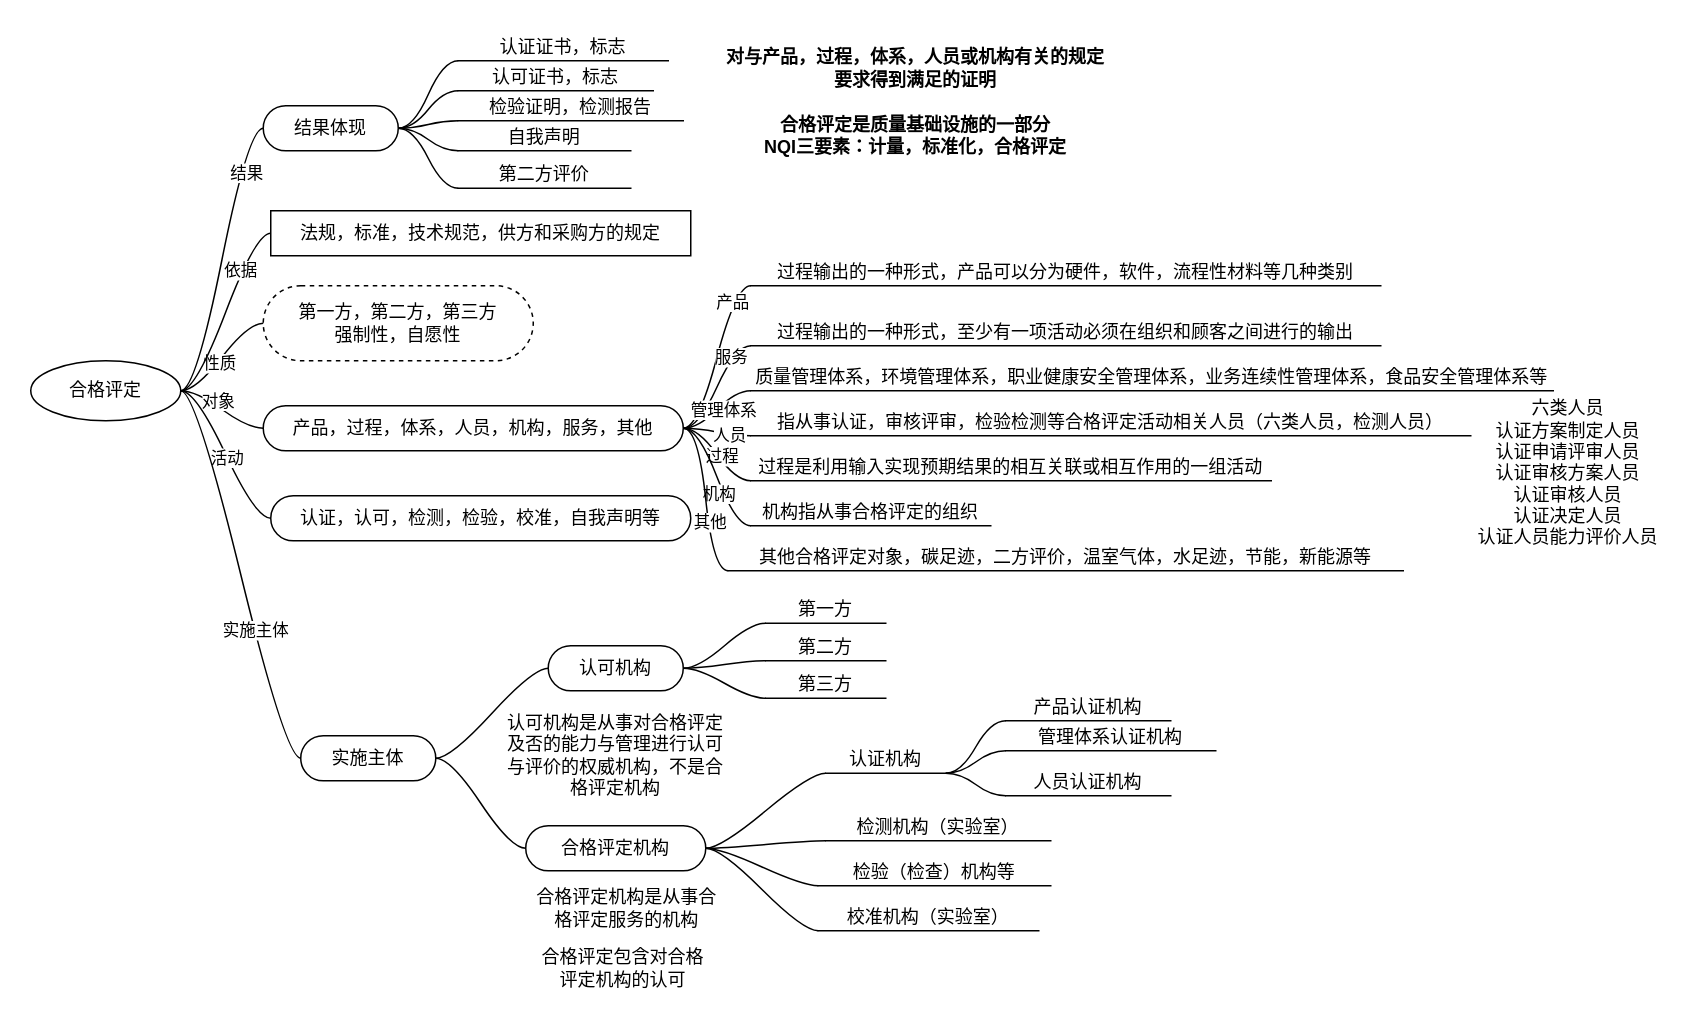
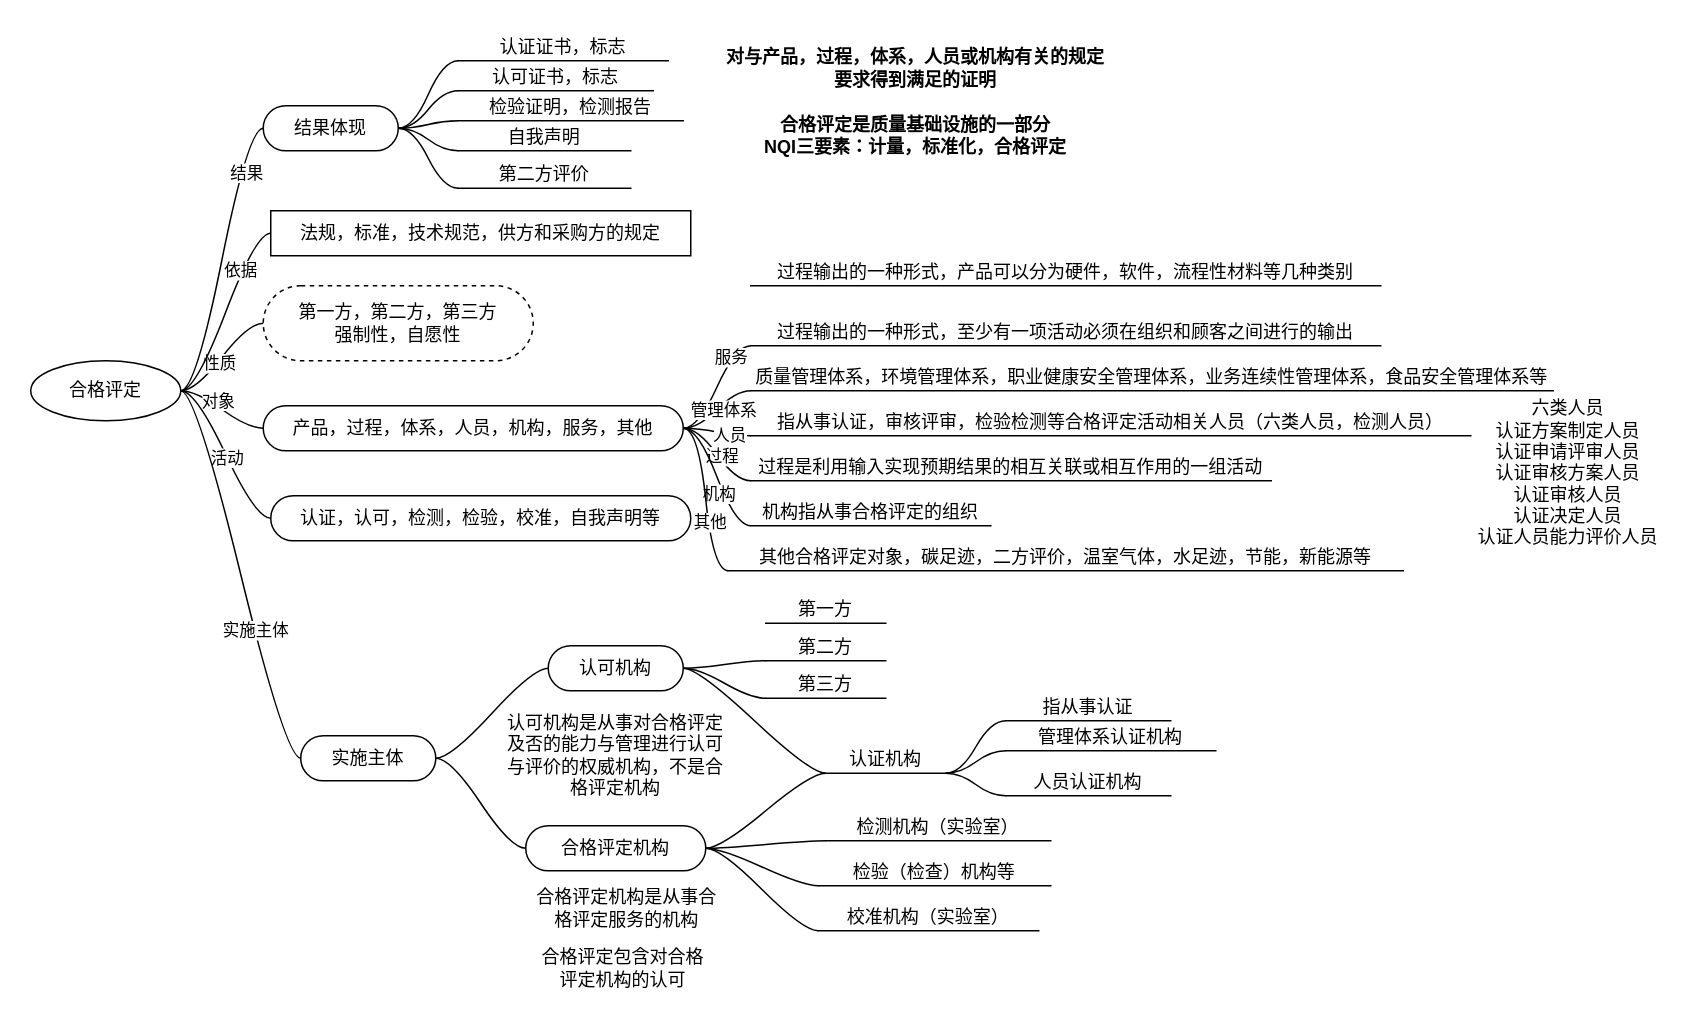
edge "过程输出的一种形式，产品可以分为硬件，软件，流程性材料等几种类别" -- "产品，过程，体系，人员，机构，服务，其他": removed, label "产品"
edge "第一方" -- "认可机构": now "认证机构" -- "认可机构"
node "产品认证机构": label "产品认证机构" -> "指从事认证"
